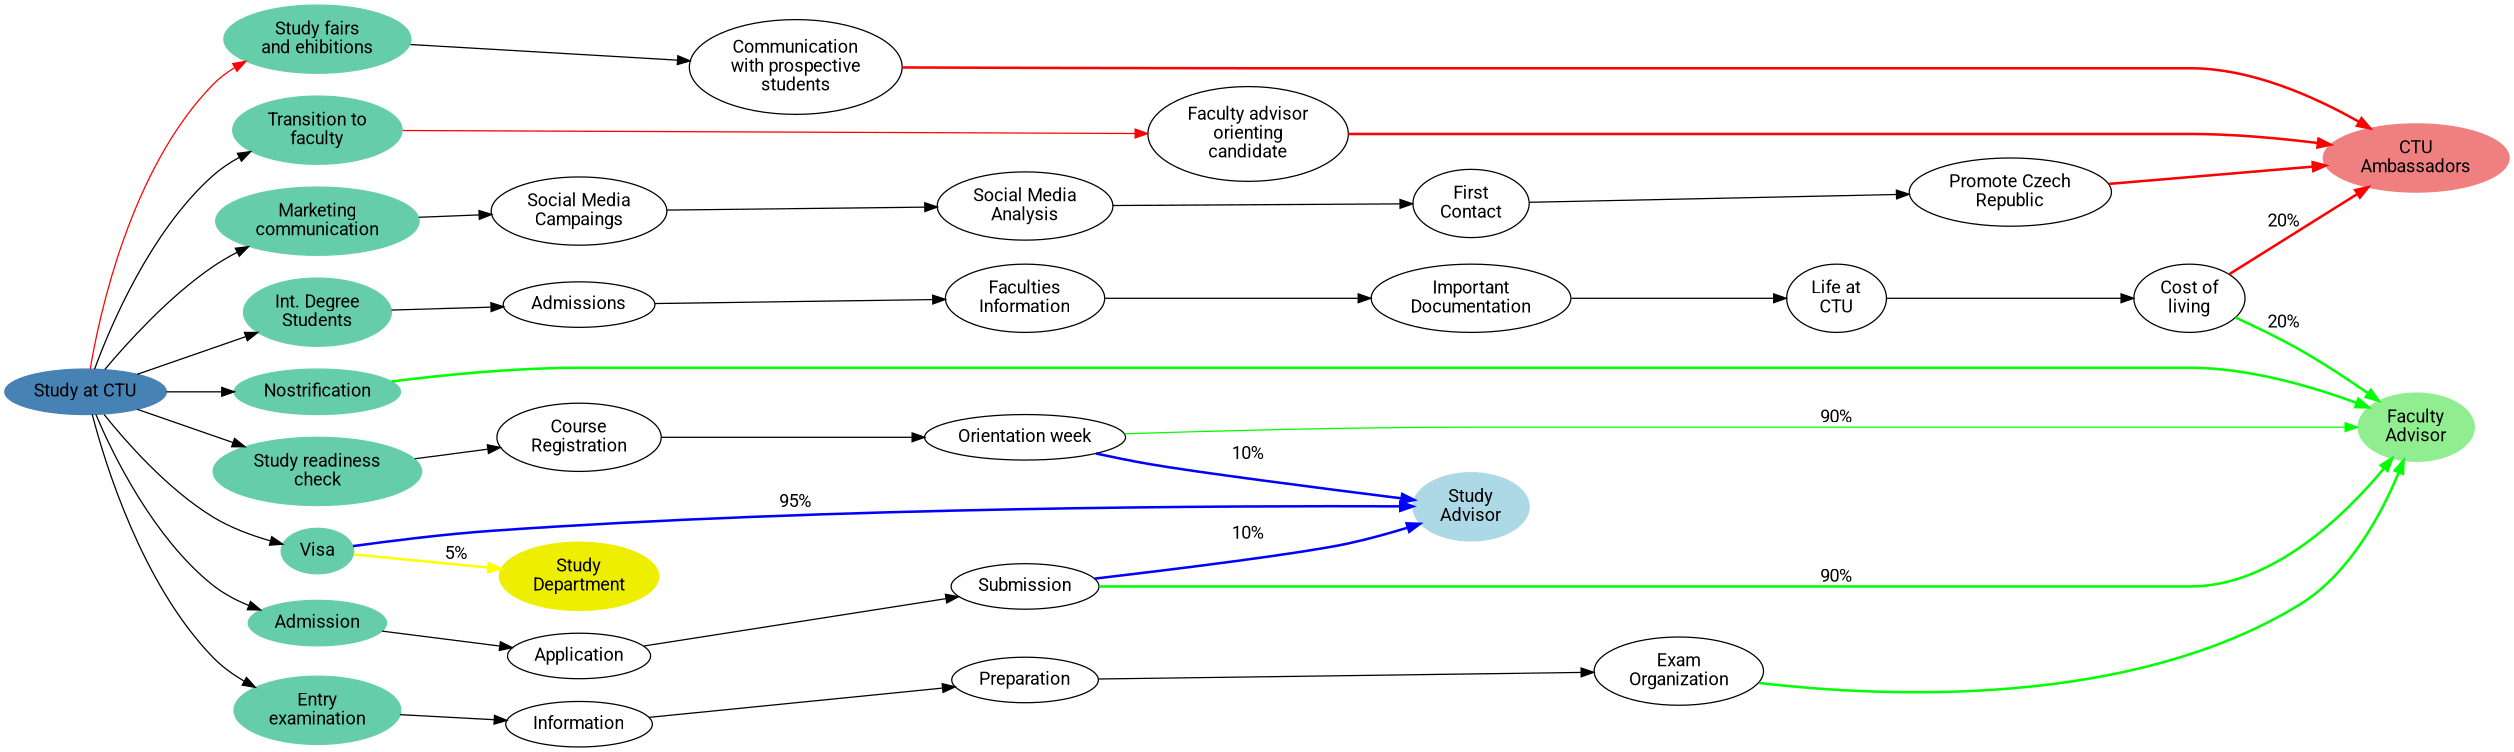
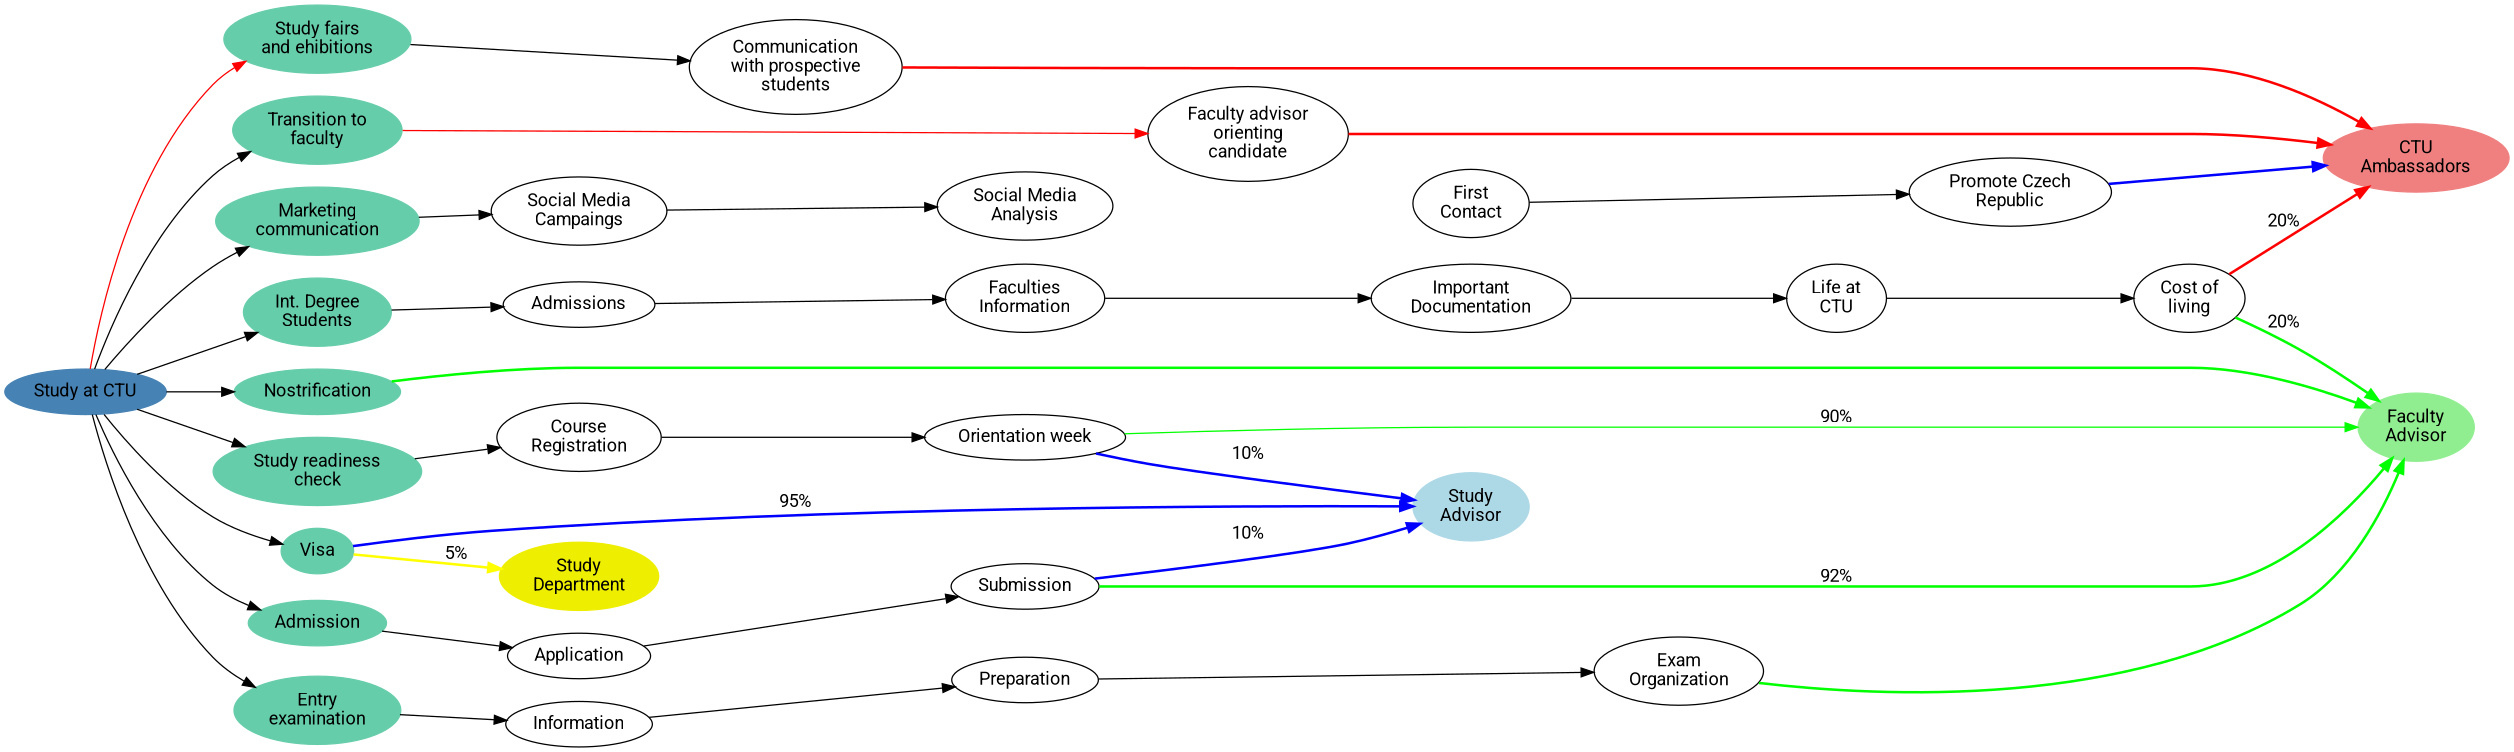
edge "Promote Czech Republic" -> "CTU Ambassadors": color red -> blue
edge "Social Media Analysis" -> "First Contact": removed
edge "Submission" -> "Faculty Advisor": label "90%" -> "92%"
